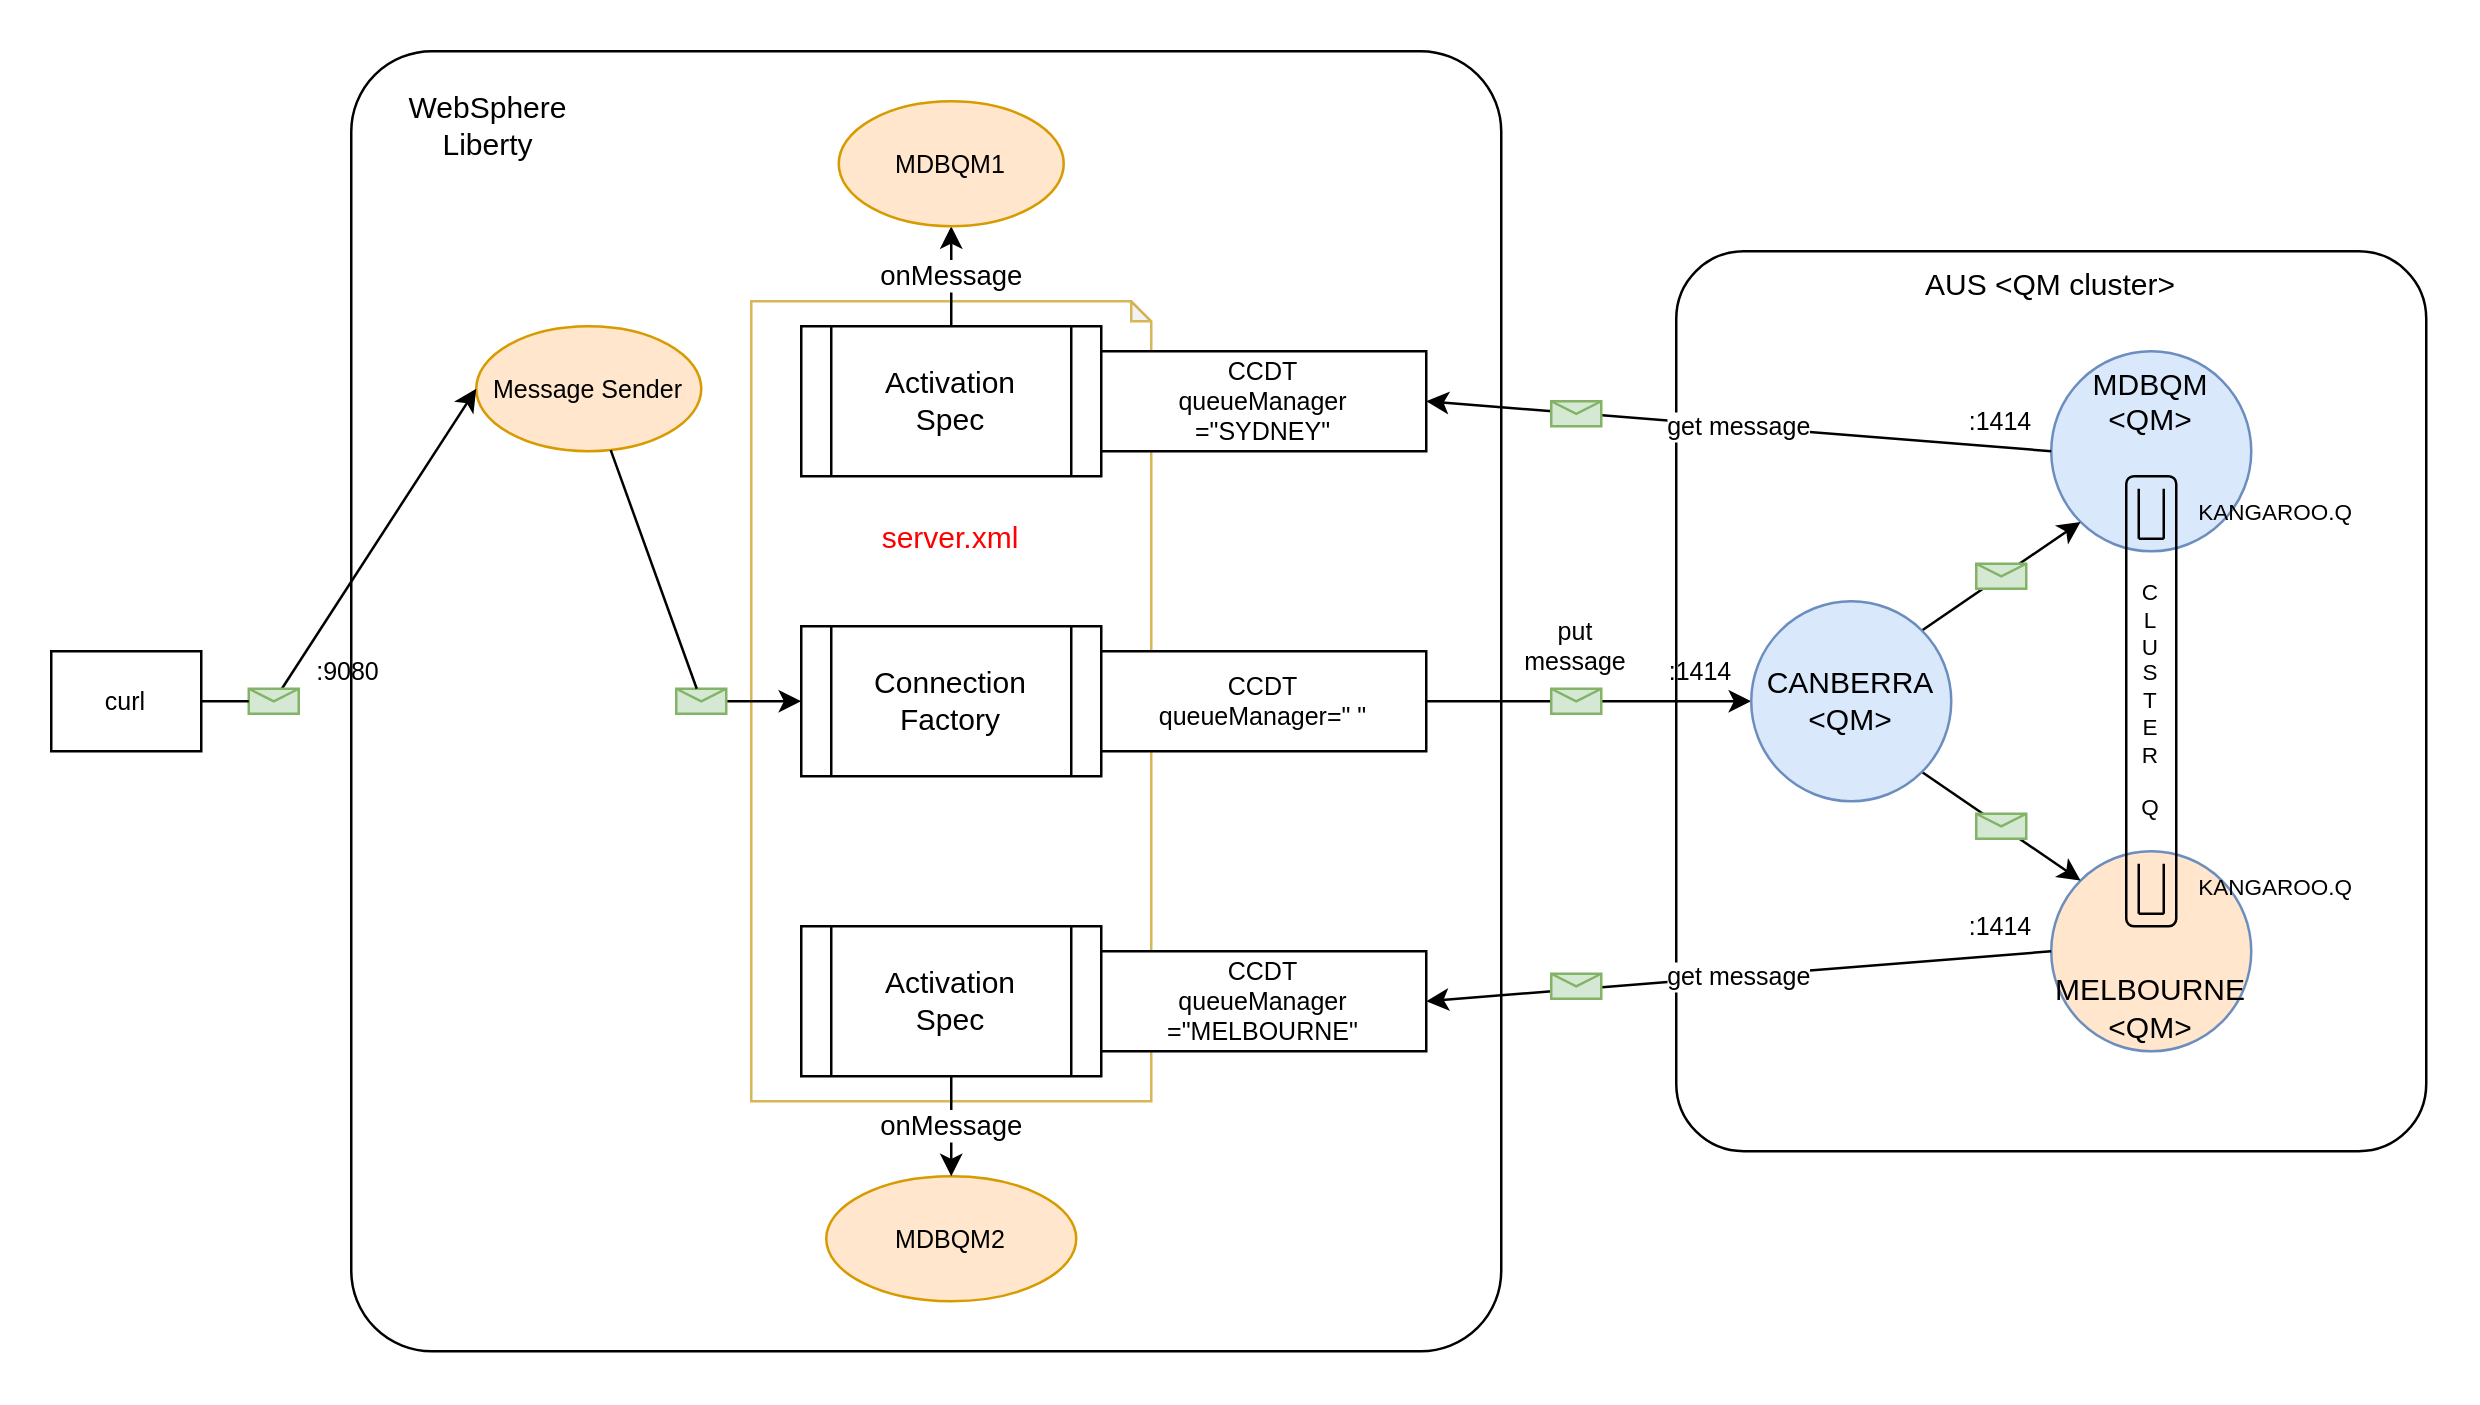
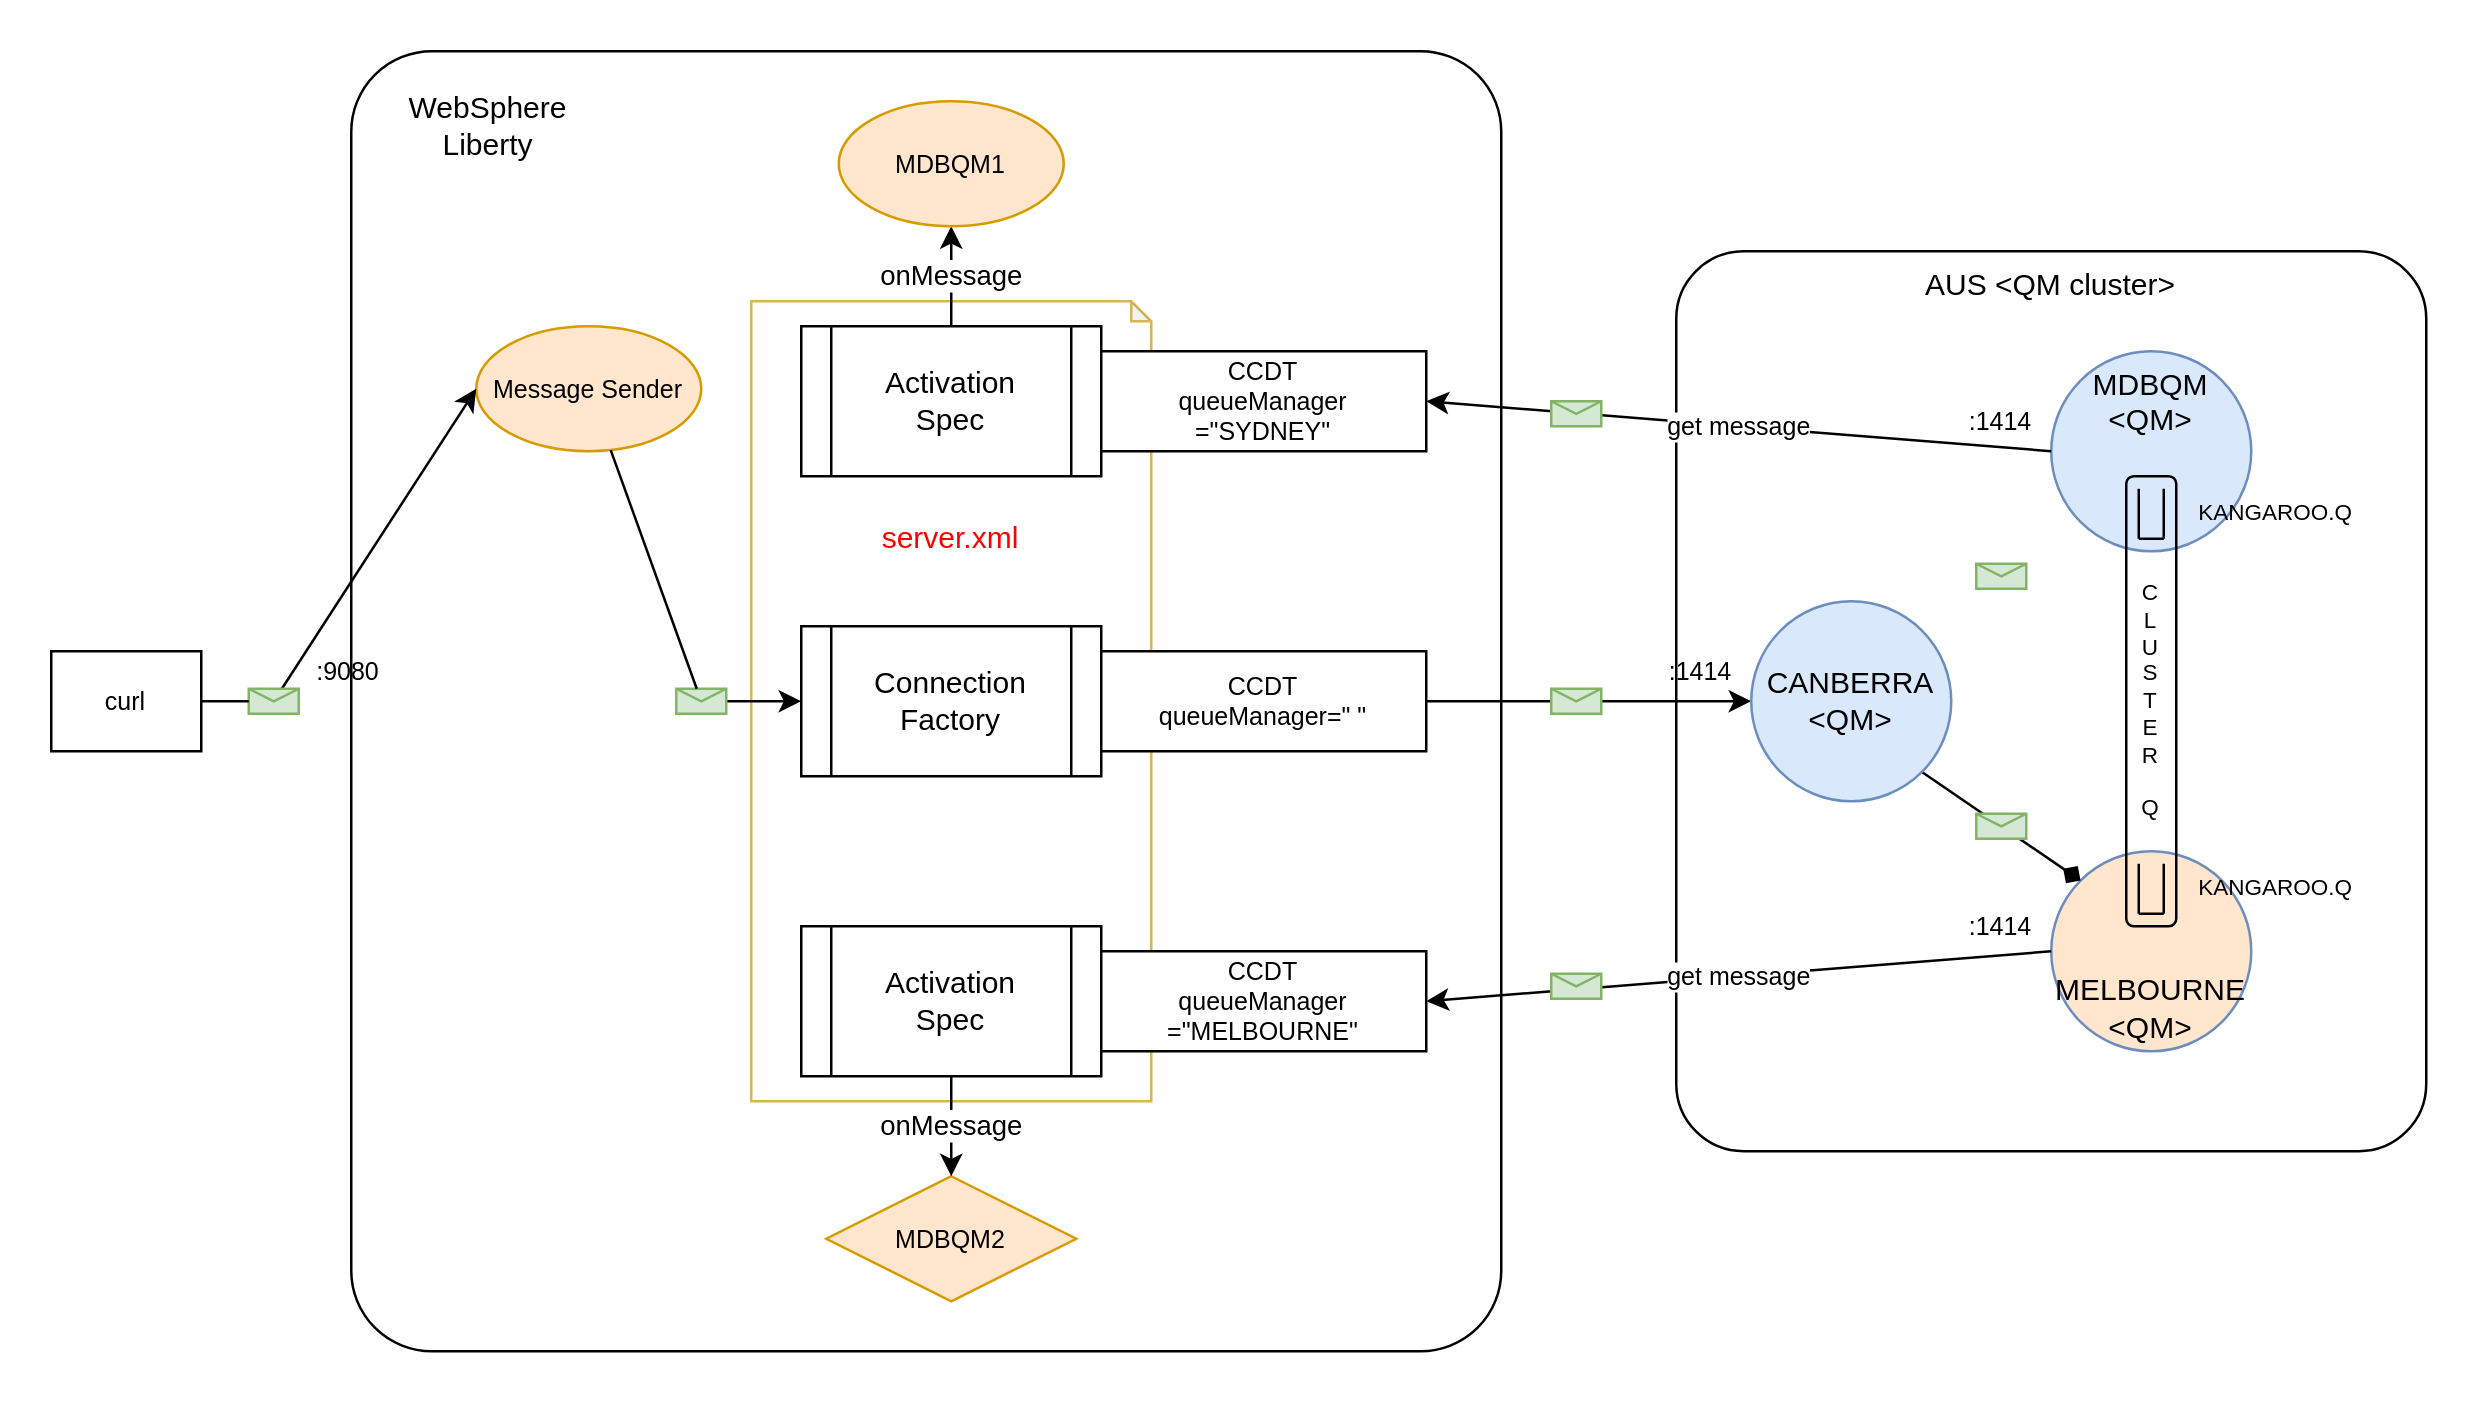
edge "CANBERRA <QM>" -> "MDBQM <QM>": removed
node "put message": removed
edge "CANBERRA <QM>" -> "MELBOURNE <QM>": arrowhead classic -> diamond
node "MDBQM2": shape ellipse -> diamond
